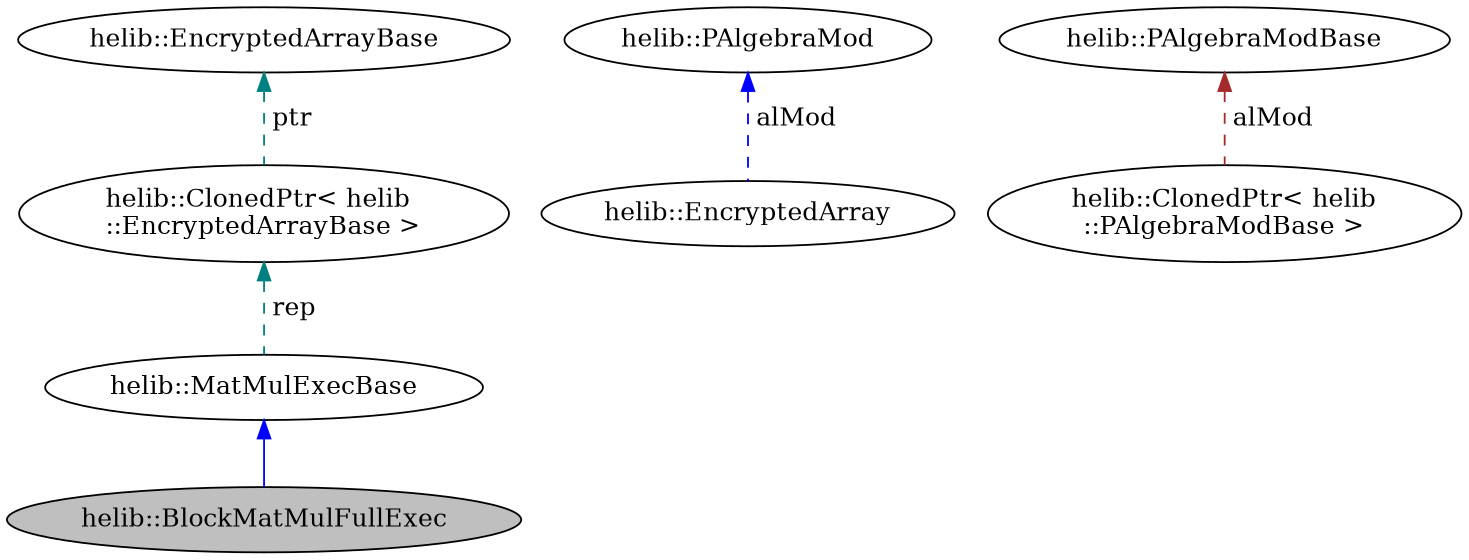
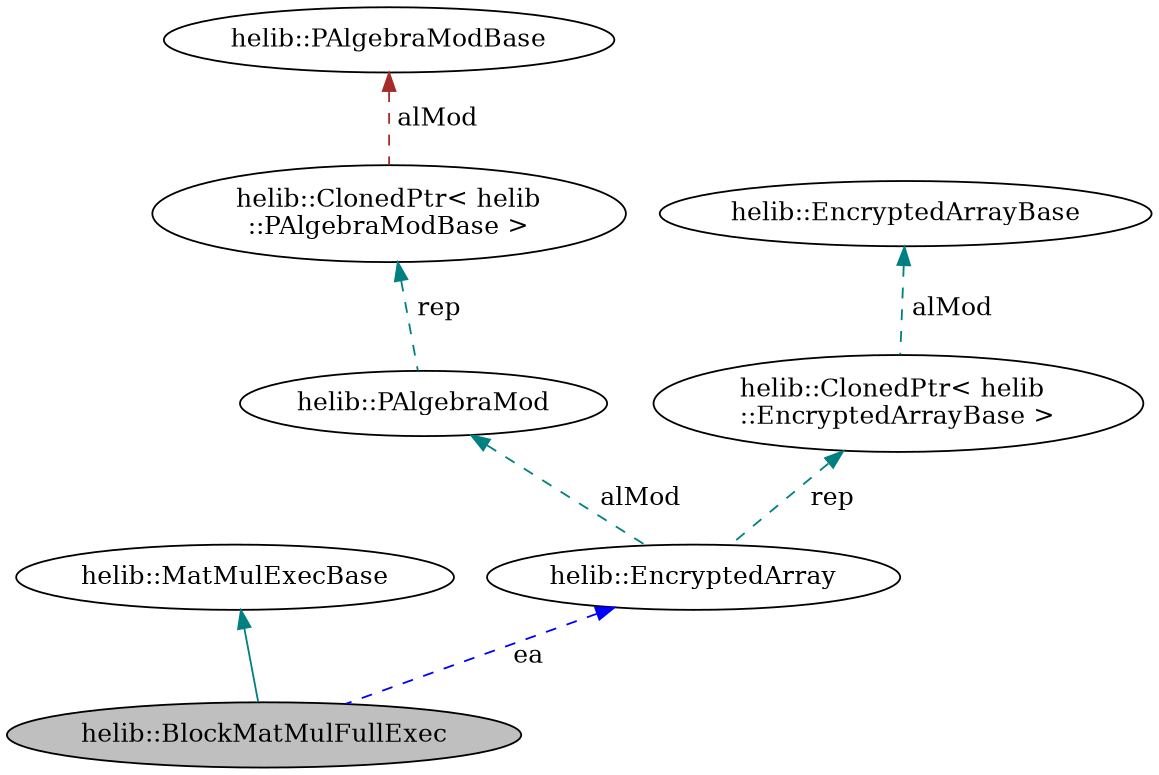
edge "helib::ClonedPtr< helib ::EncryptedArrayBase >" -> "helib::EncryptedArrayBase": label " ptr" -> " alMod"
edge "helib::EncryptedArray" -> "helib::PAlgebraMod": color blue -> teal
edge "helib::MatMulExecBase" -> "helib::ClonedPtr< helib ::EncryptedArrayBase >": now "helib::EncryptedArray" -> "helib::ClonedPtr< helib ::EncryptedArrayBase >"
edge "helib::PAlgebraMod" -> "helib::ClonedPtr< helib ::PAlgebraModBase >": added, label "rep"
edge "helib::BlockMatMulFullExec" -> "helib::MatMulExecBase": color blue -> teal
edge "helib::BlockMatMulFullExec" -> "helib::EncryptedArray": added, label "ea"
